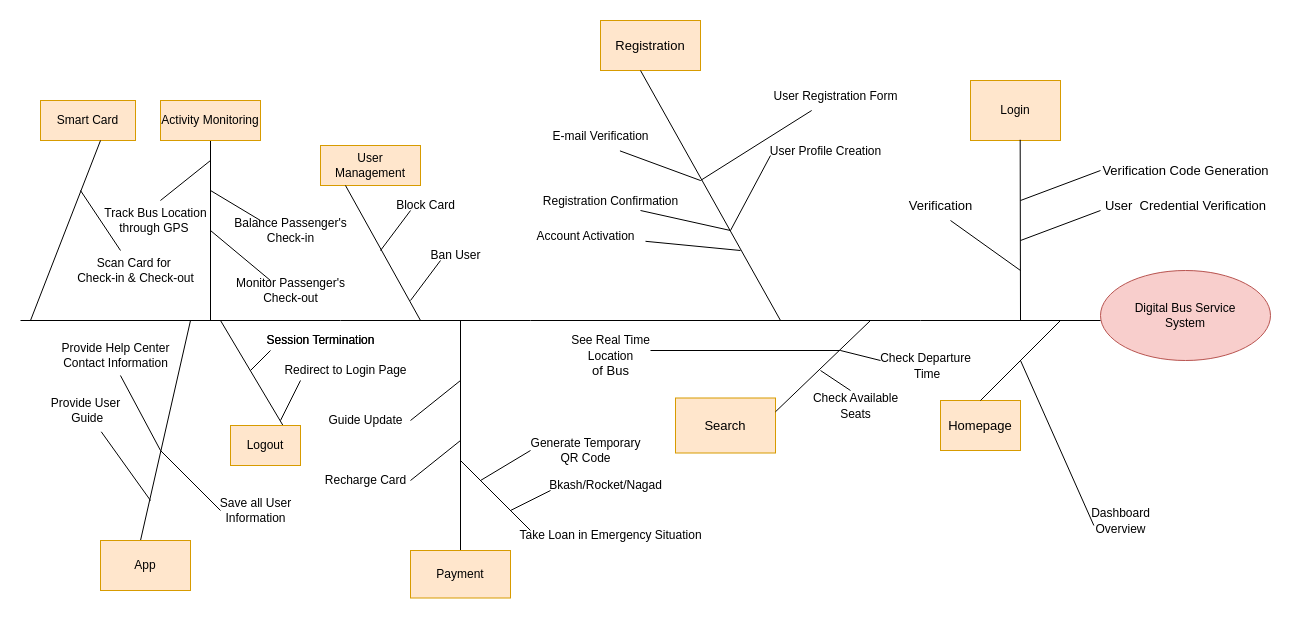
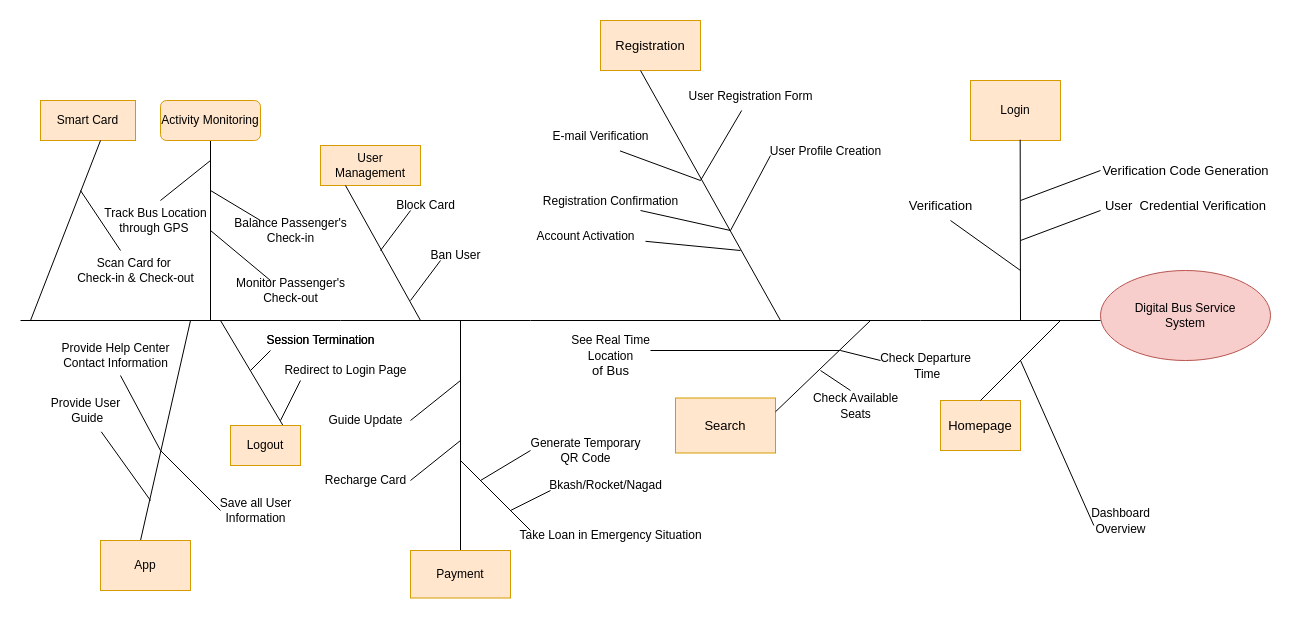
node "User Registration Form": moved (836, 96) -> (751, 96)
node "Activity Monitoring": shape rectangle -> rounded rectangle
